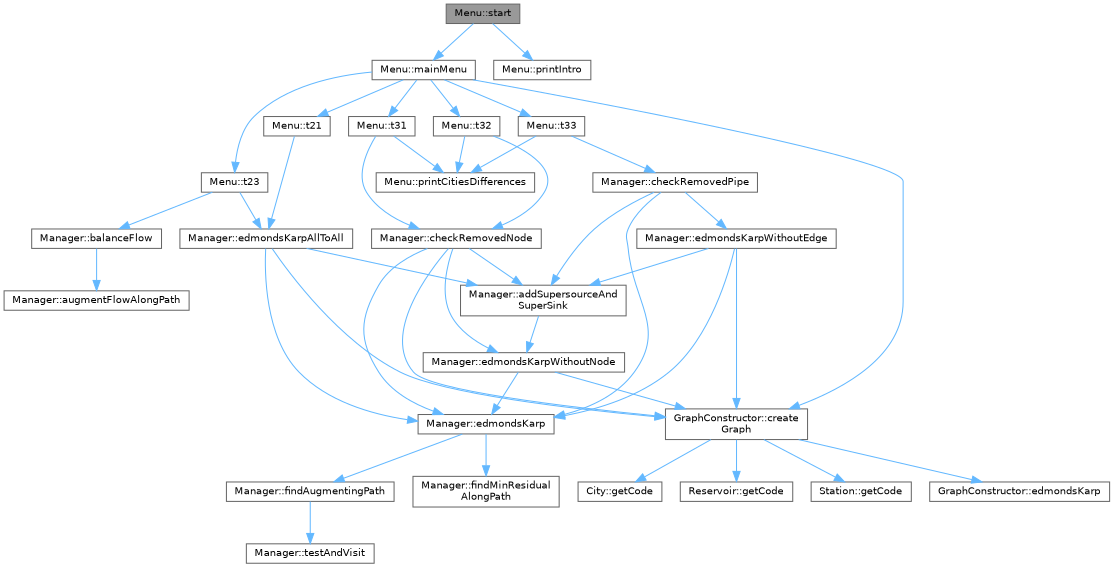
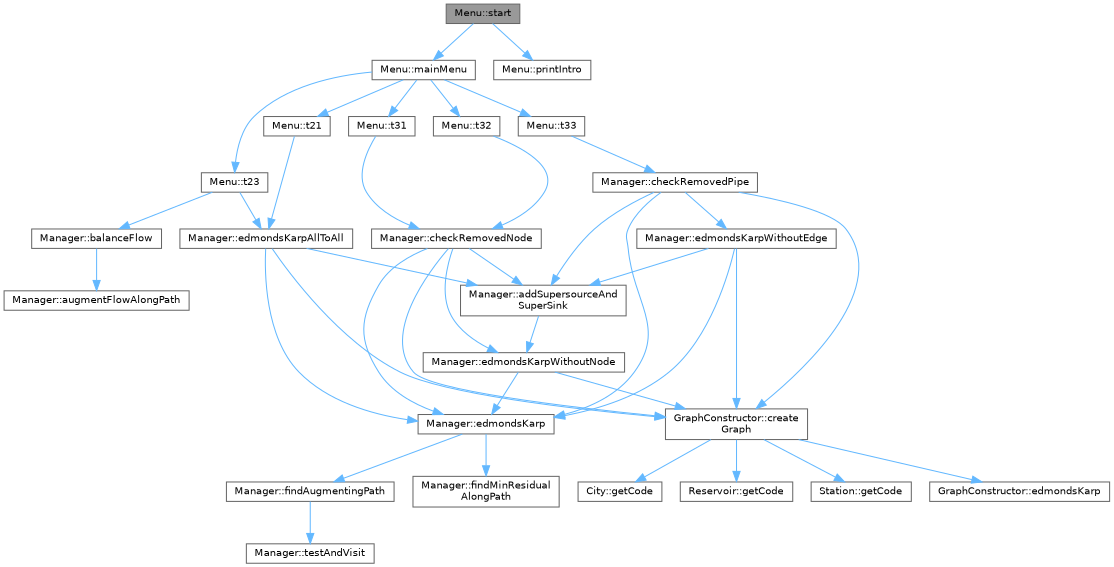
edge "Menu::mainMenu" -> "GraphConstructor::create Graph": now "Manager::checkRemovedPipe" -> "GraphConstructor::create Graph"
node "Menu::printCitiesDifferences": removed
